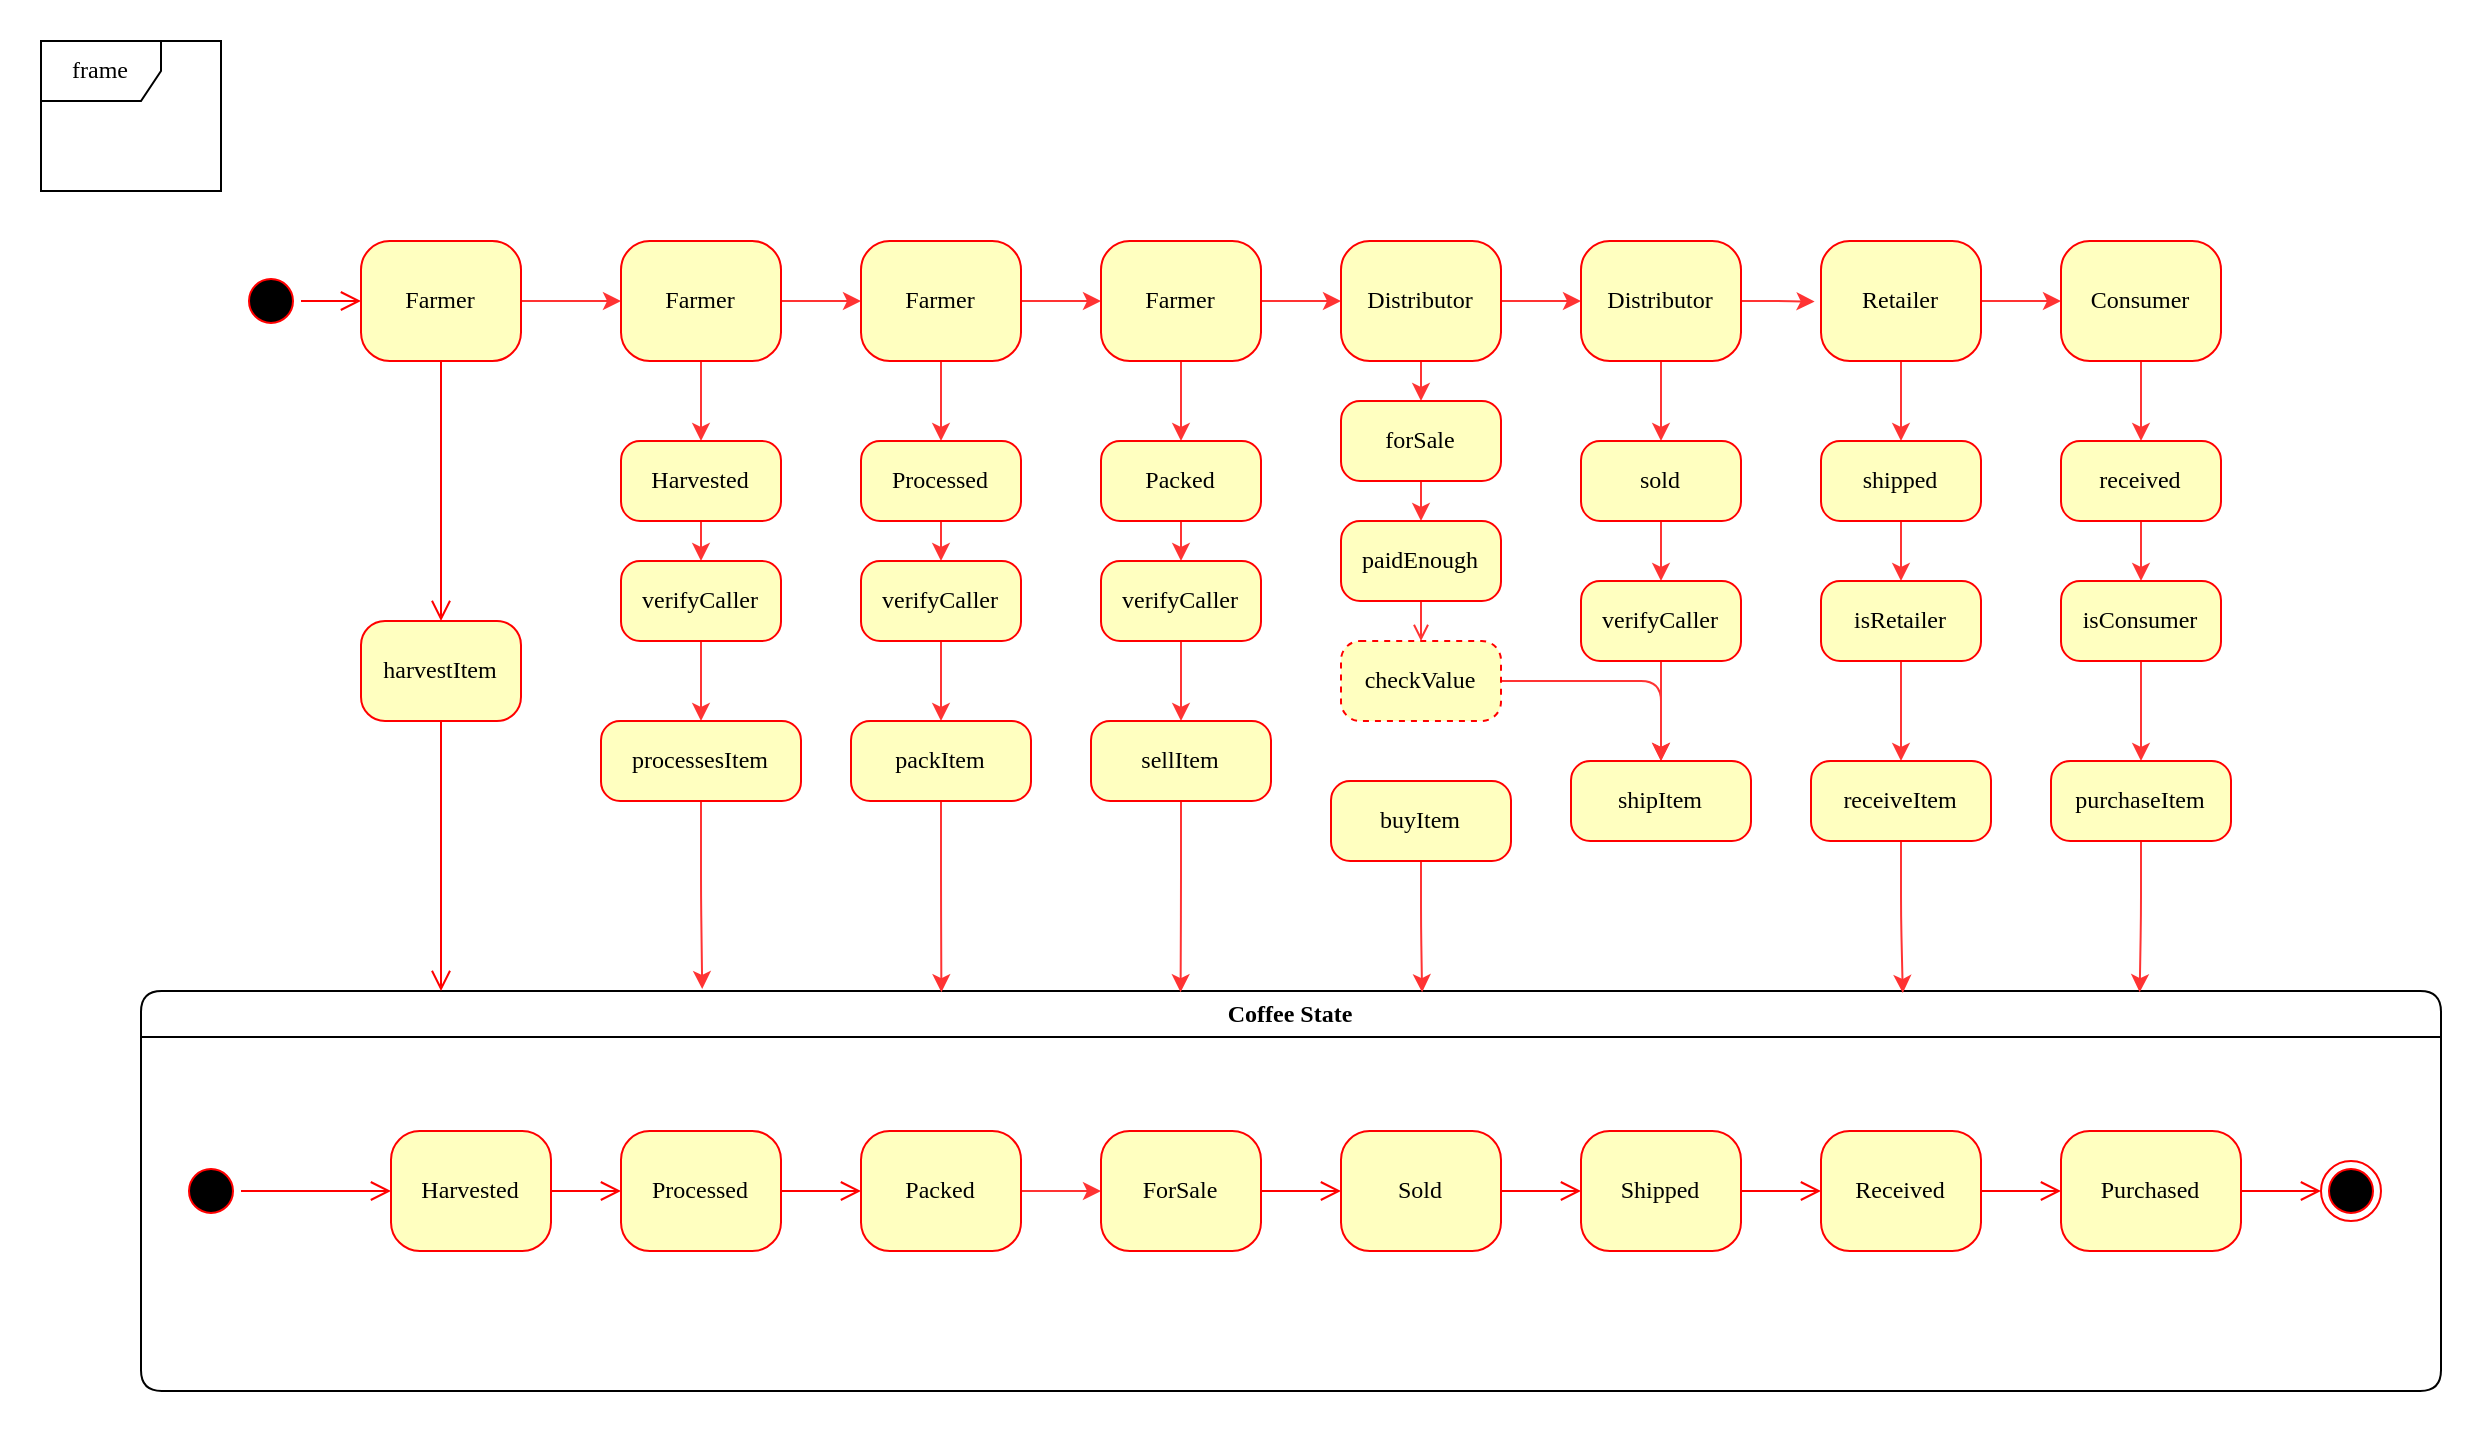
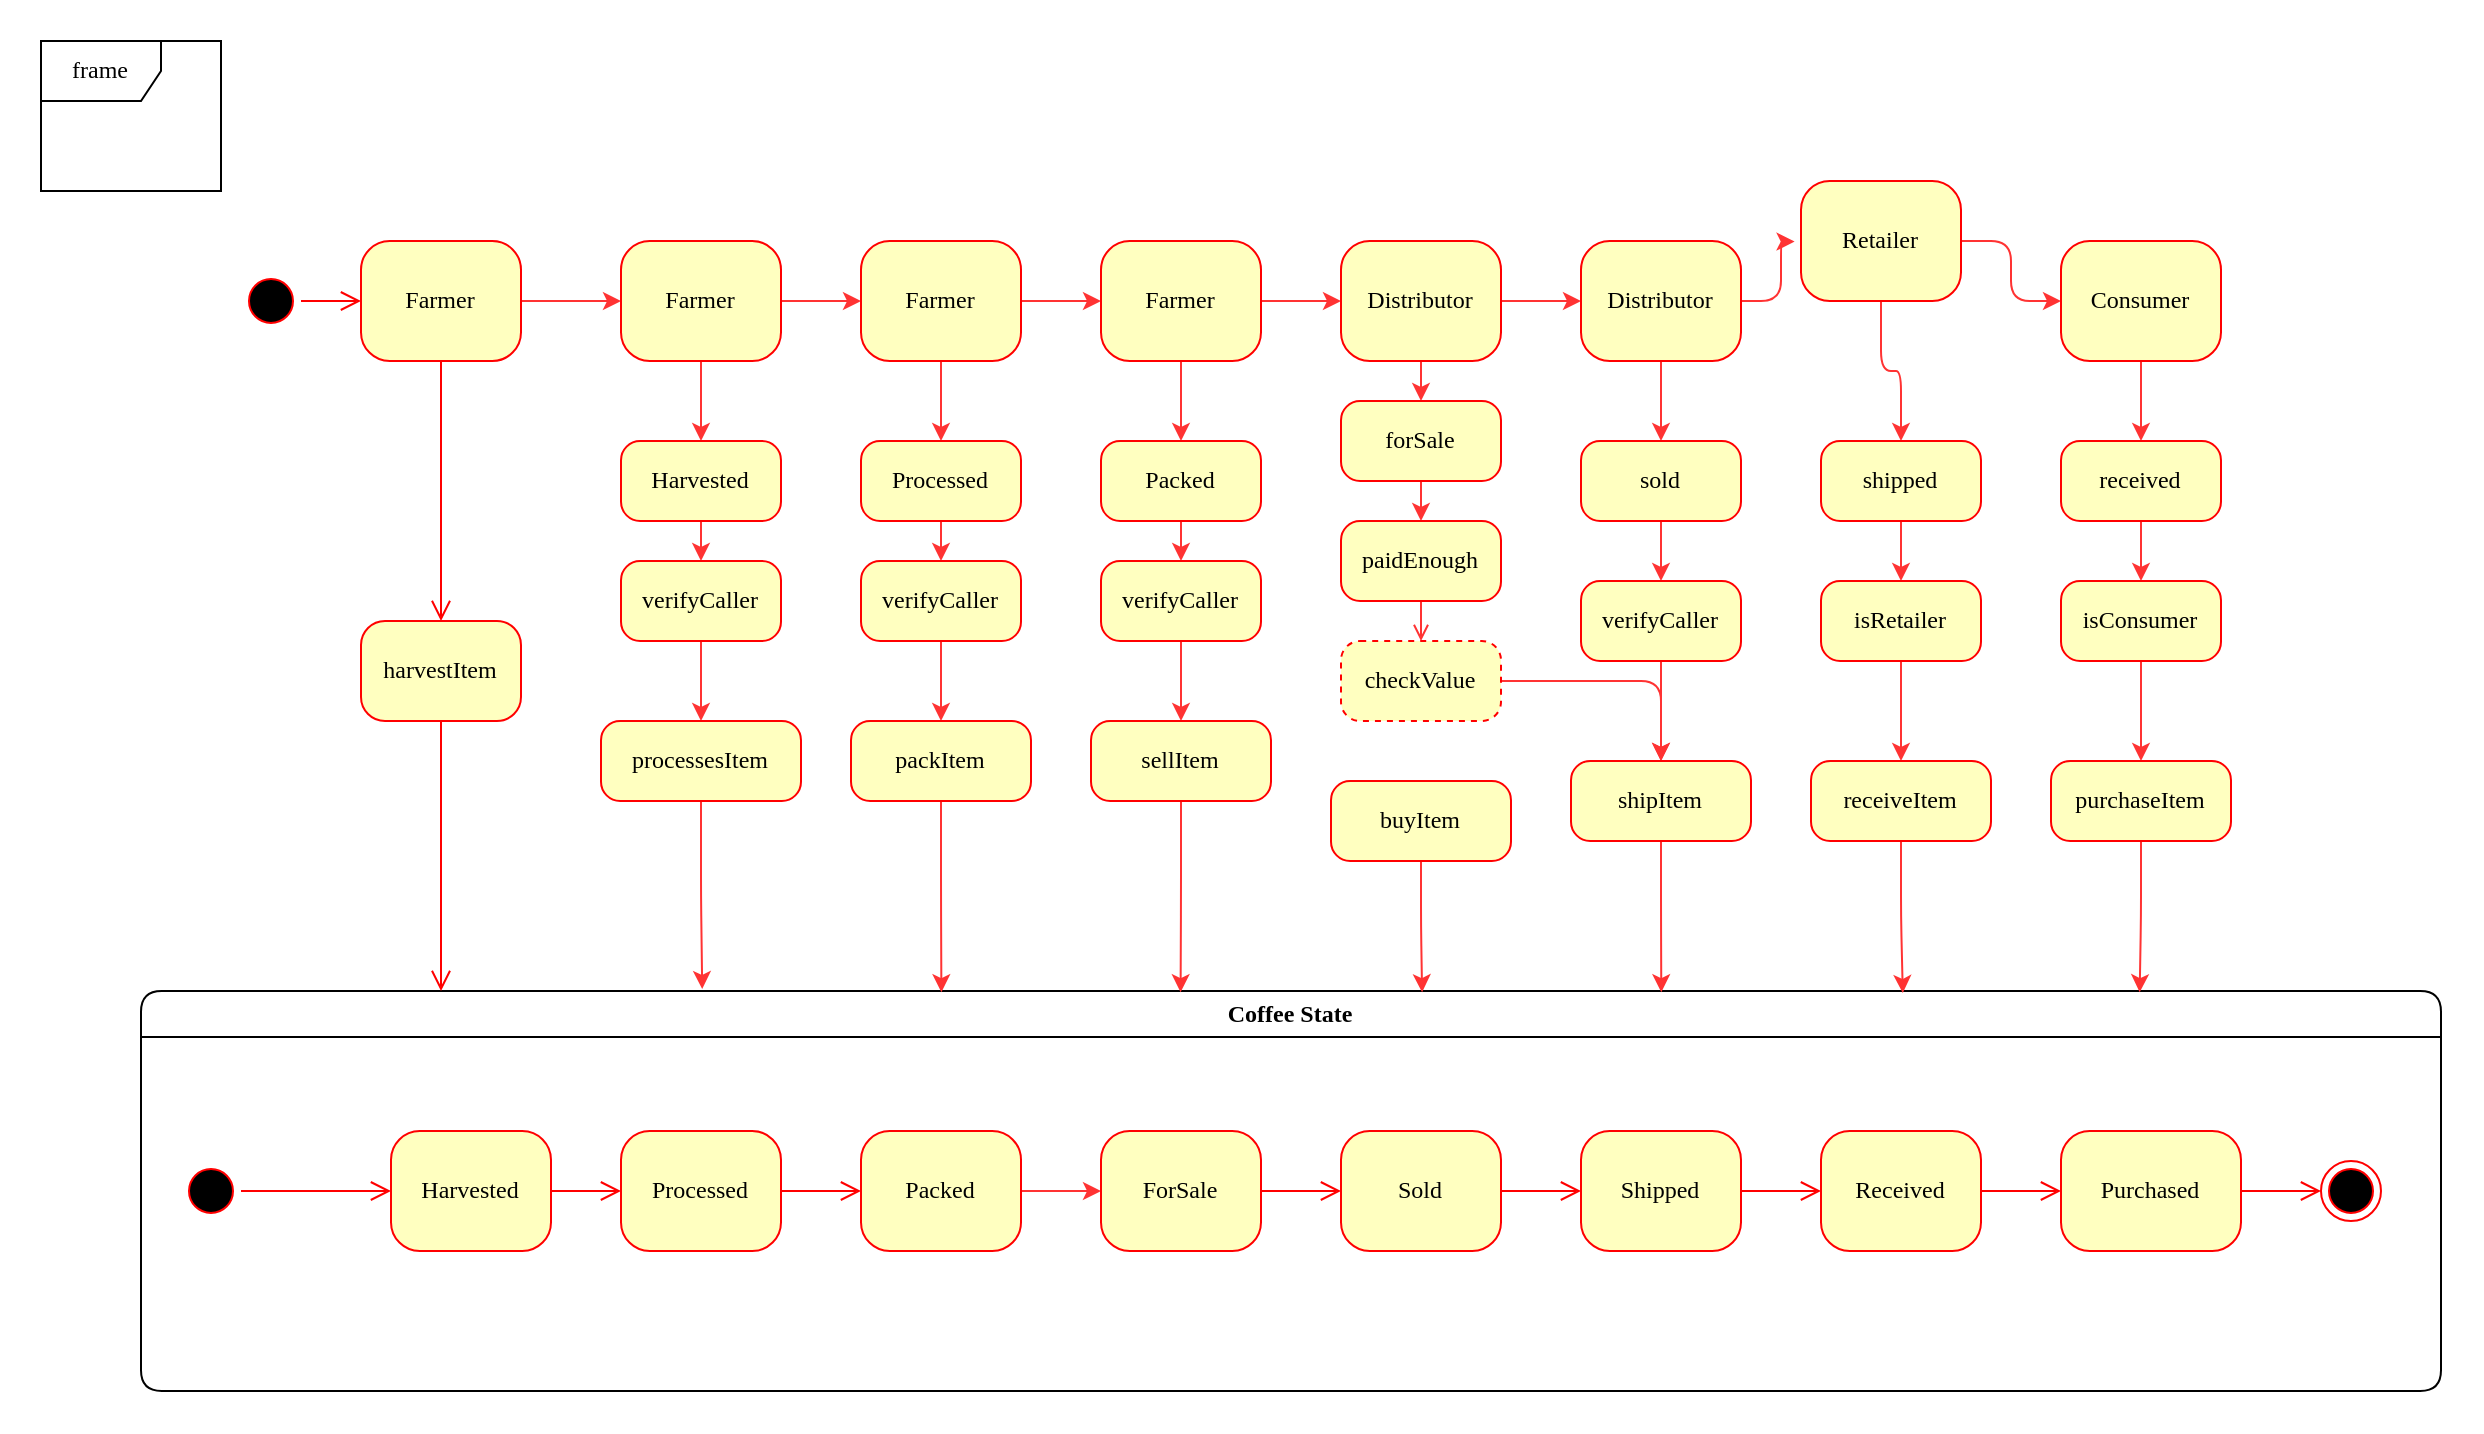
node "Retailer": moved (1901, 301) -> (1881, 241)
edge "shipItem" -> "Coffee State": added
